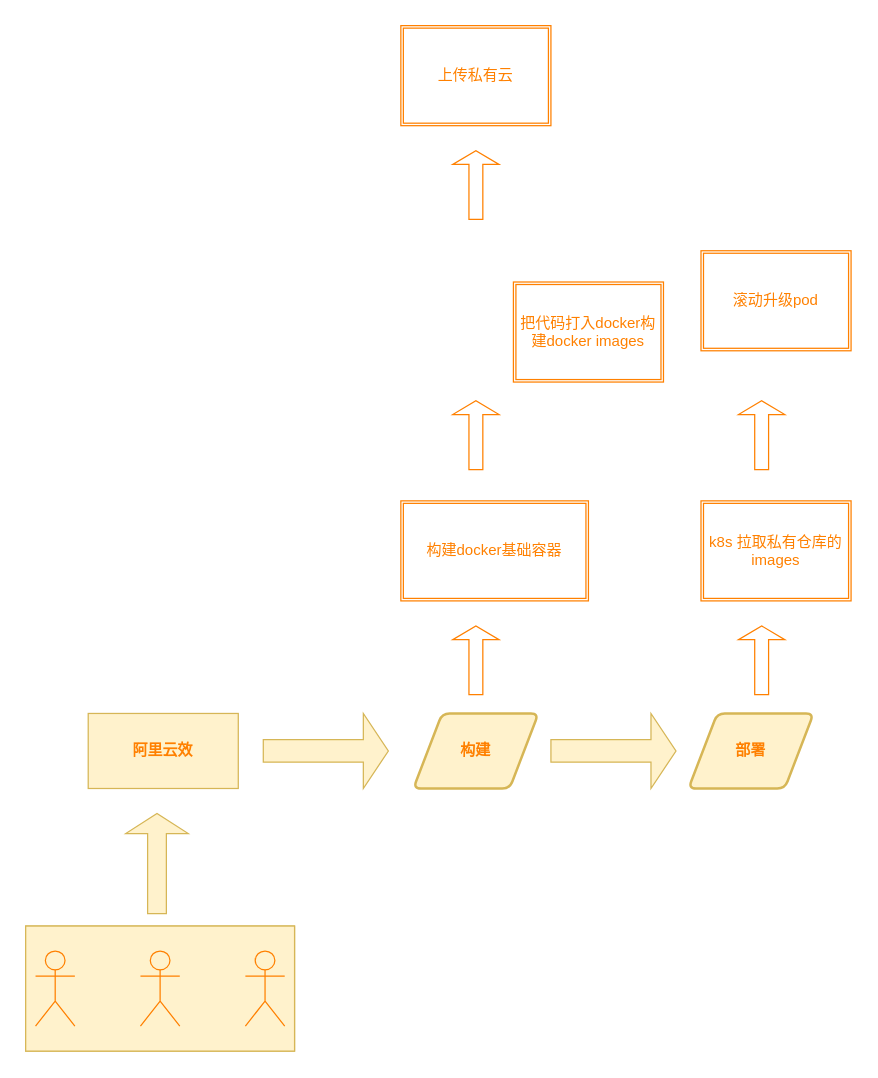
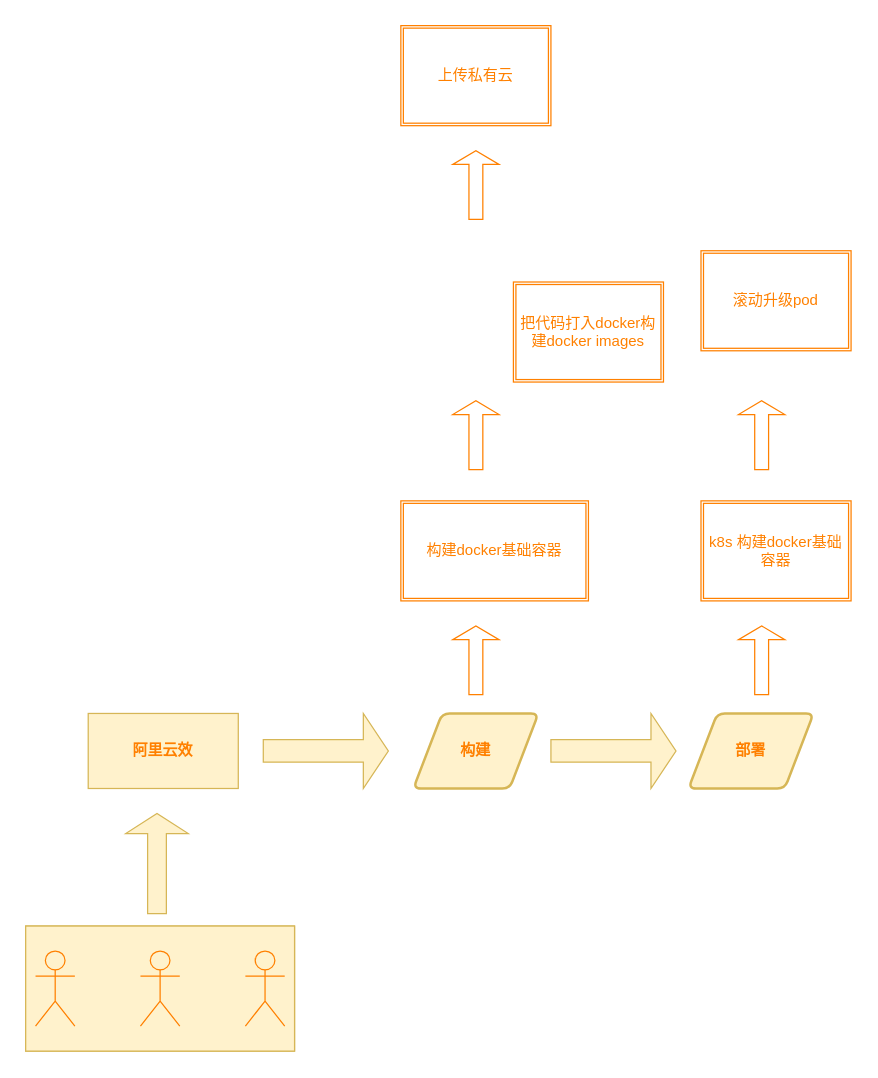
node "k8s 拉取私有仓库的images": label "k8s 拉取私有仓库的images" -> "k8s 构建docker基础容器"
